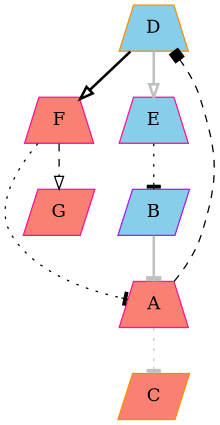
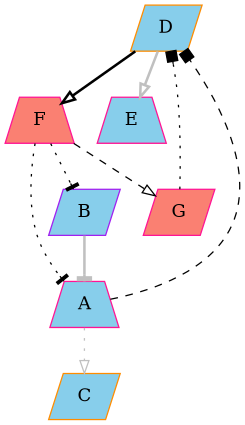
node "D": shape trapezium -> parallelogram
edge "G" -> "D": added
edge "E" -> "B": now "F" -> "B"
node "A": fillcolor salmon -> skyblue
edge "A" -> "C": arrowhead tee -> onormal
node "C": fillcolor salmon -> skyblue
